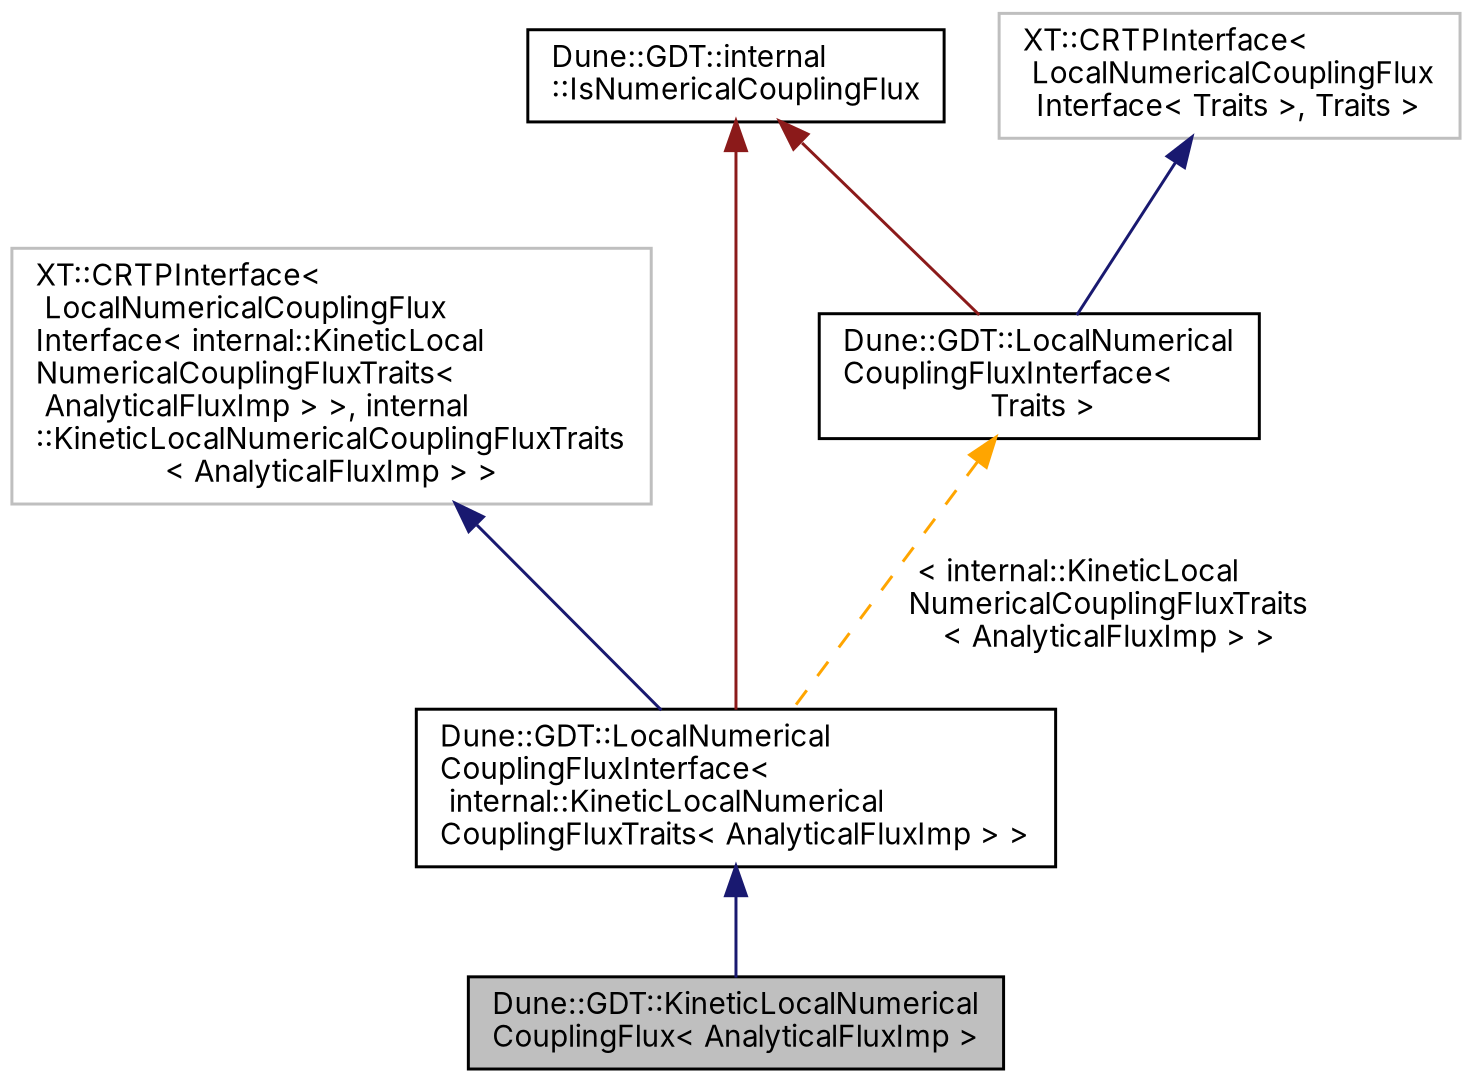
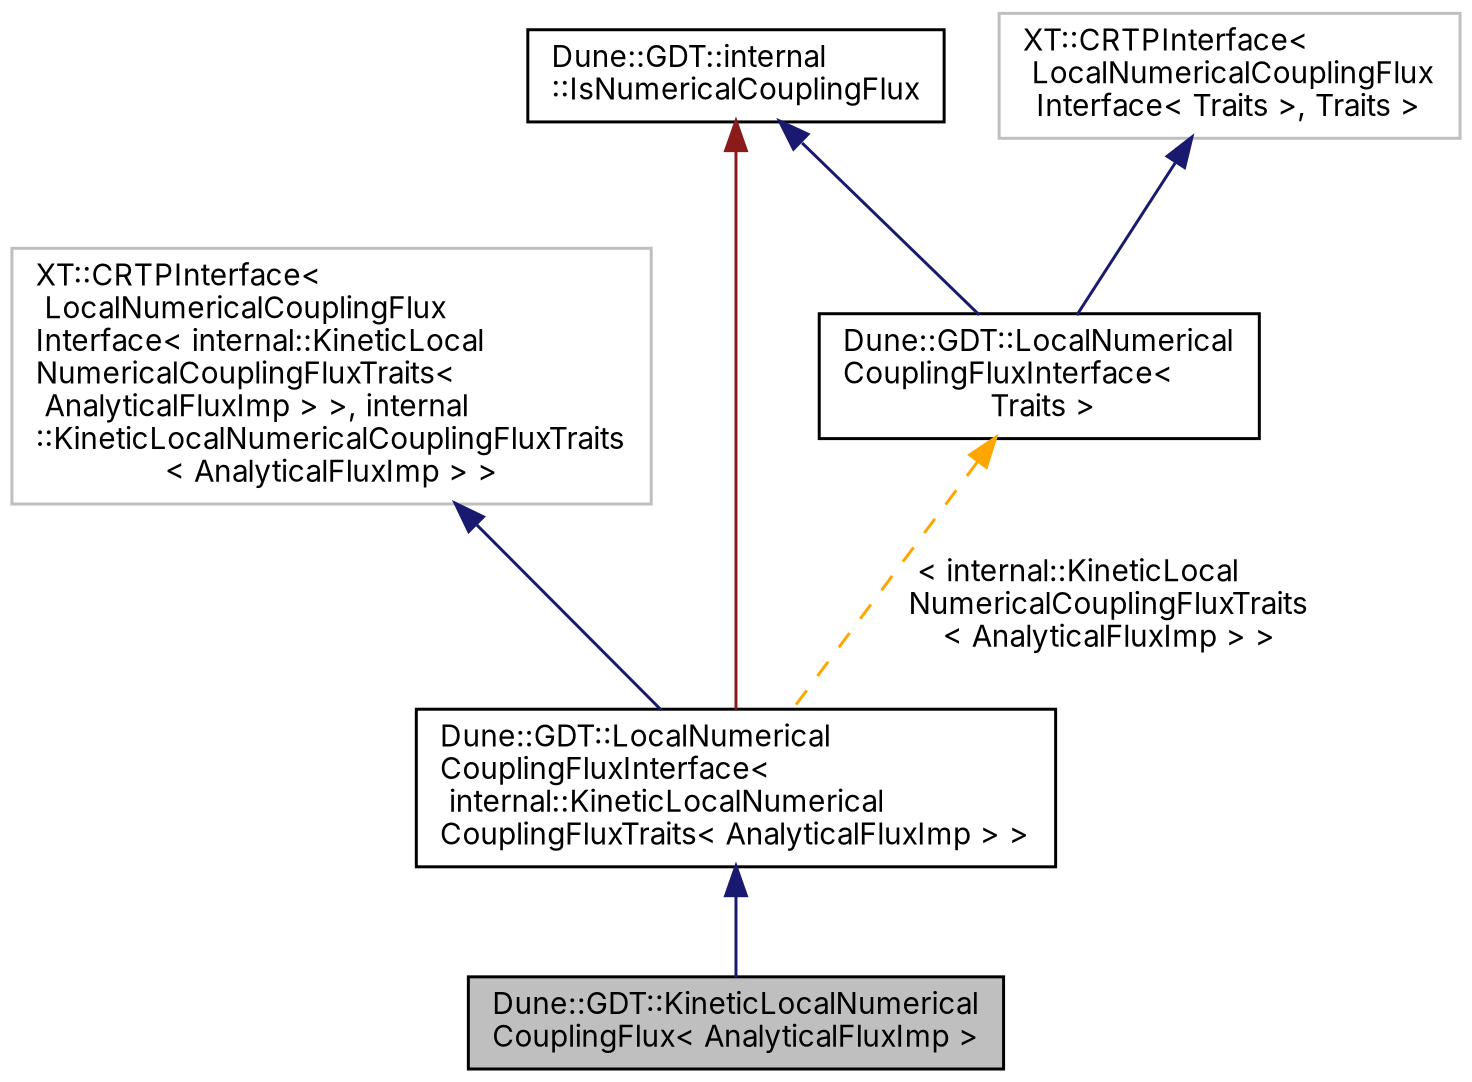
edge "Dune::GDT::LocalNumerical CouplingFluxInterface< Traits >" -> "Dune::GDT::internal ::IsNumericalCouplingFlux": color firebrick4 -> midnightblue
